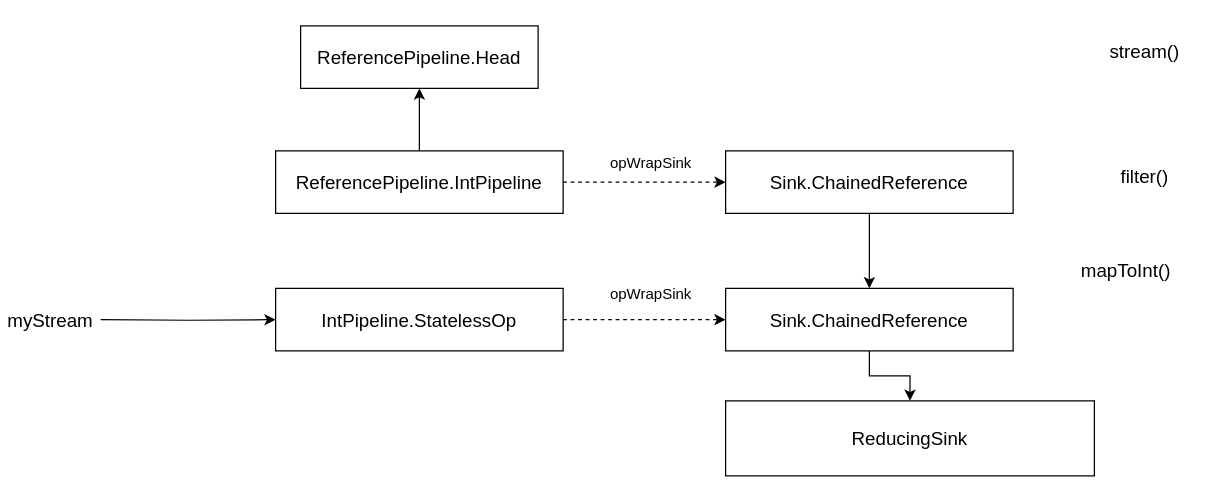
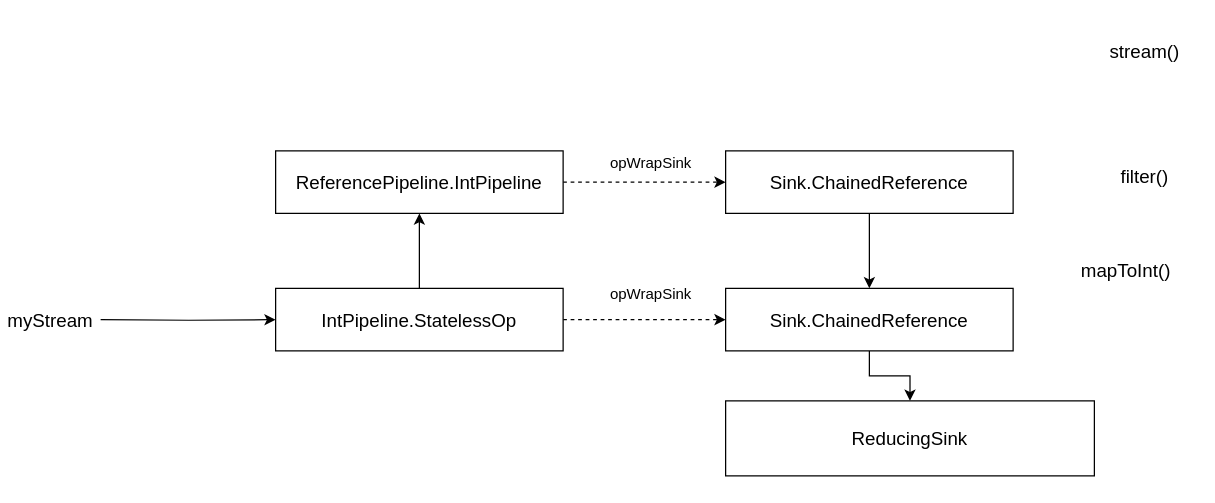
node "ReferencePipeline.Head": removed
edge "ReferencePipeline.IntPipeline" -> "ReferencePipeline.Head": removed
edge "IntPipeline.StatelessOp" -> "ReferencePipeline.IntPipeline": added
